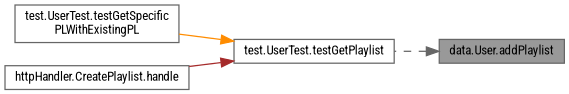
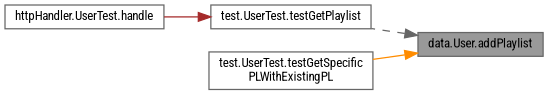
edge "test.UserTest.testGetSpecific PLWithExistingPL" -> "test.UserTest.testGetPlaylist": now "test.UserTest.testGetSpecific PLWithExistingPL" -> "data.User.addPlaylist"
node "httpHandler.CreatePlaylist.handle": label "httpHandler.CreatePlaylist.handle" -> "httpHandler.UserTest.handle"
